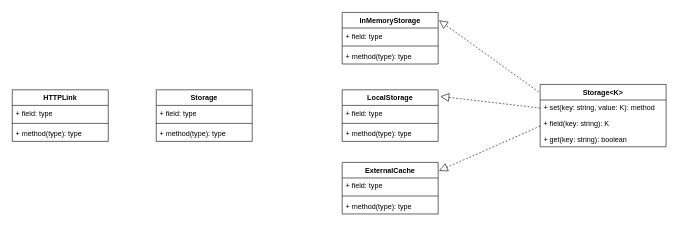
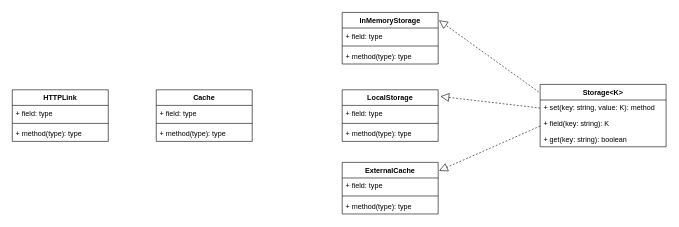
node "Storage": label "Storage" -> "Cache"
